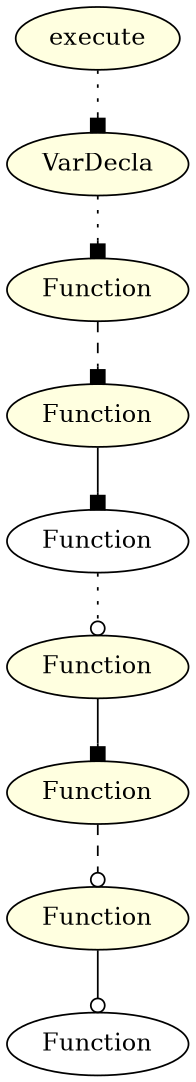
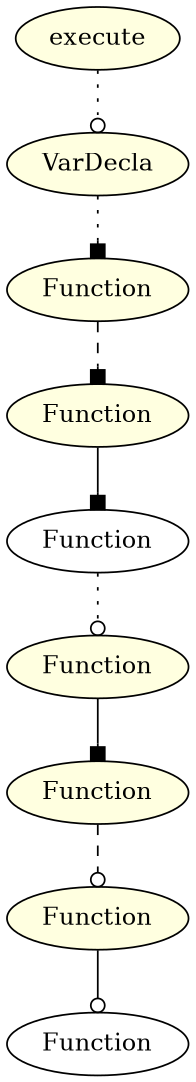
edge "execute" -> "VarDecla": arrowhead box -> odot
